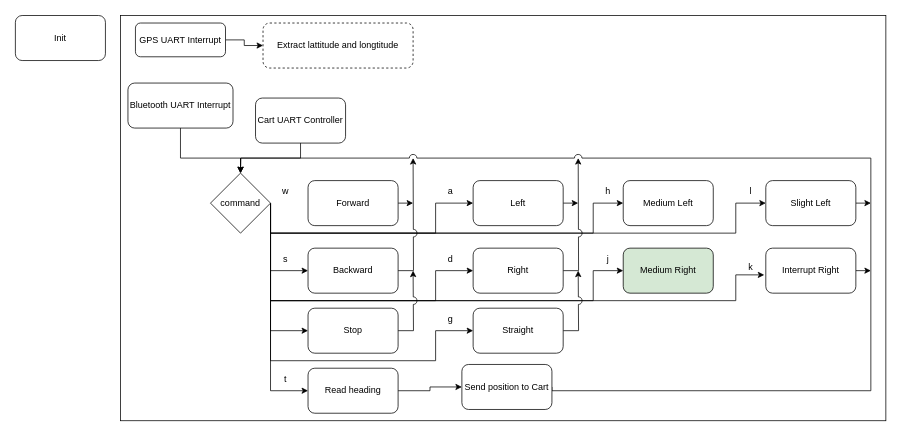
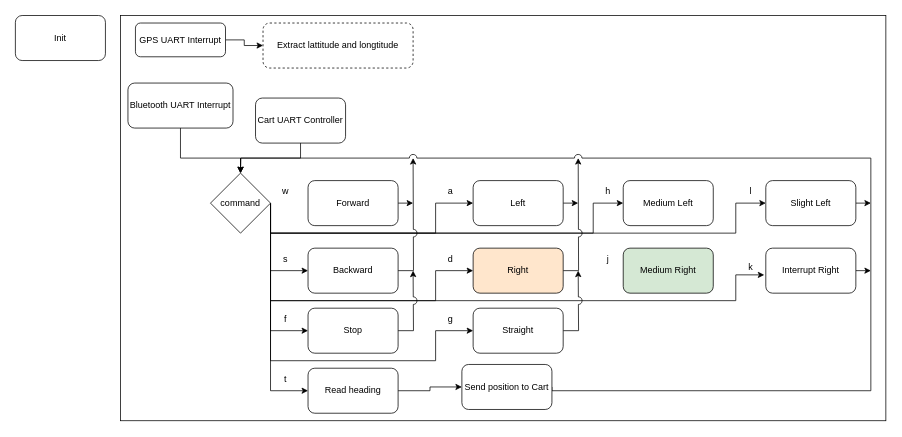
node "Right": fillcolor #ffffff -> #ffe6cc
edge "command" -> "Medium Right": removed
node "f": added
